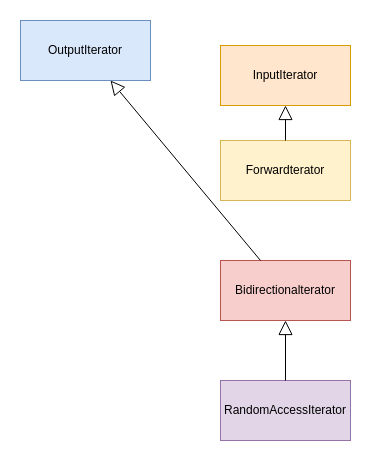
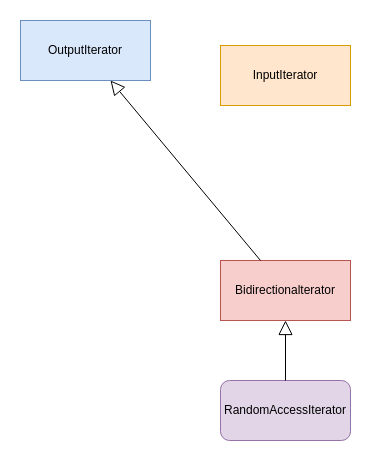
edge "Forwardterator" -> "InputIterator": removed
node "Forwardterator": removed
node "RandomAccessIterator": shape rectangle -> rounded rectangle
